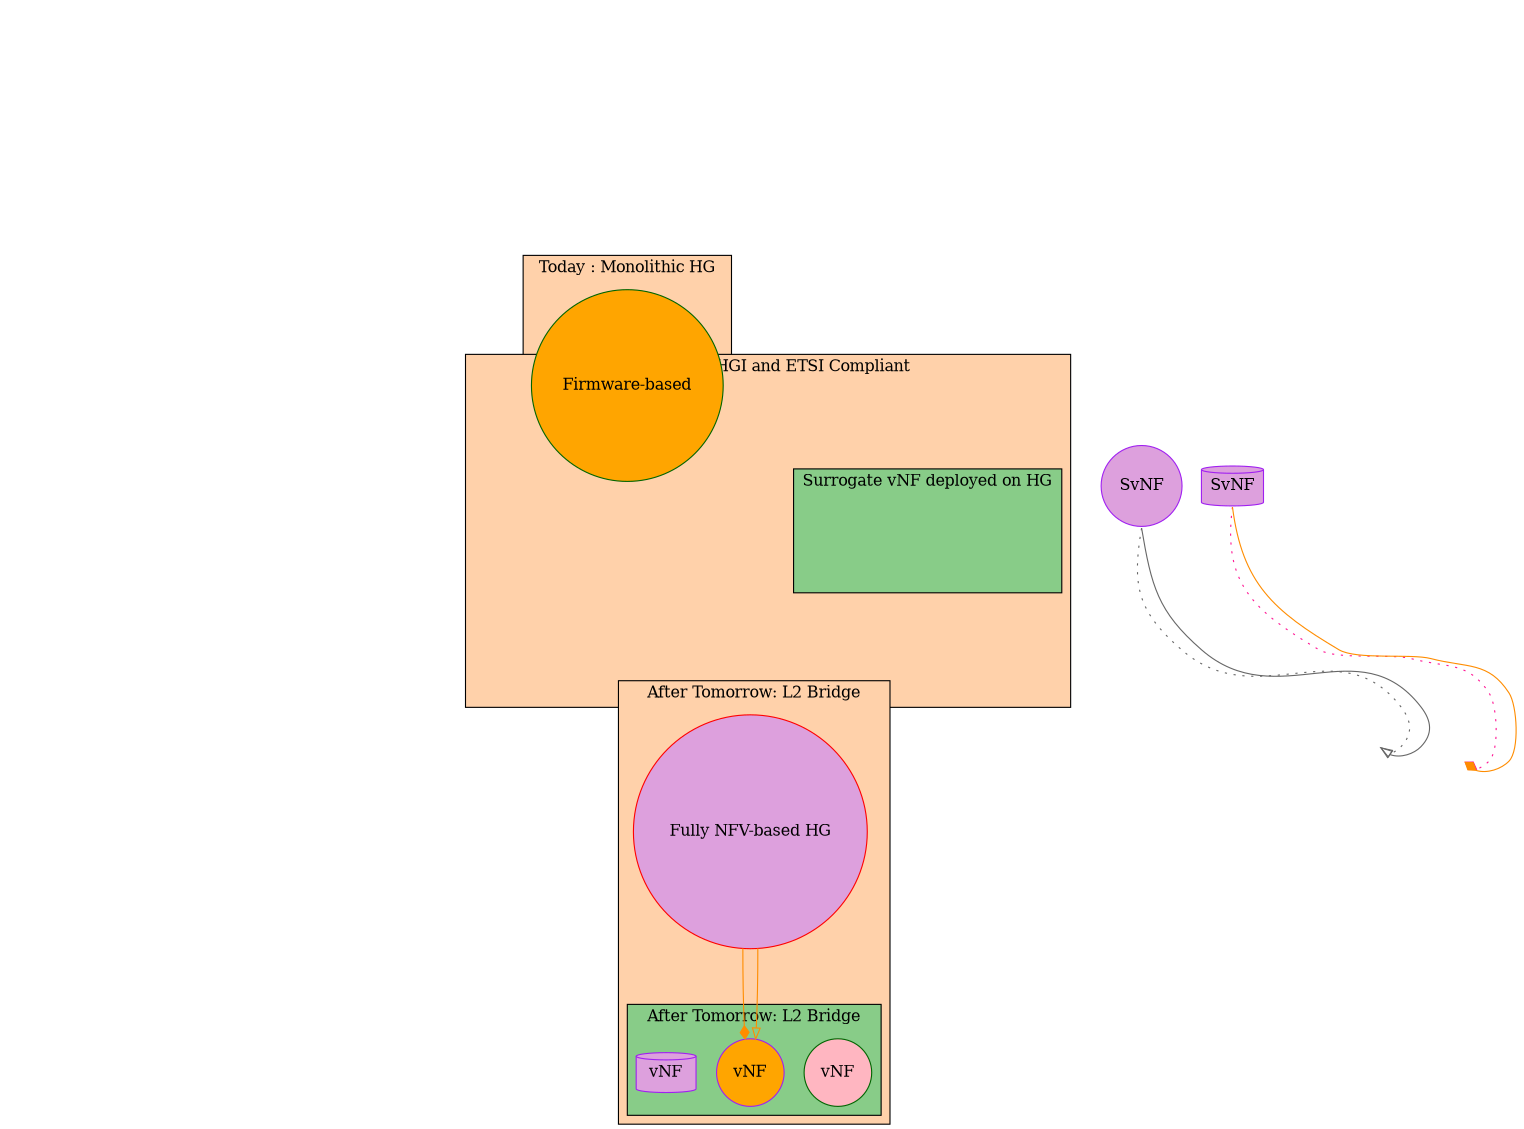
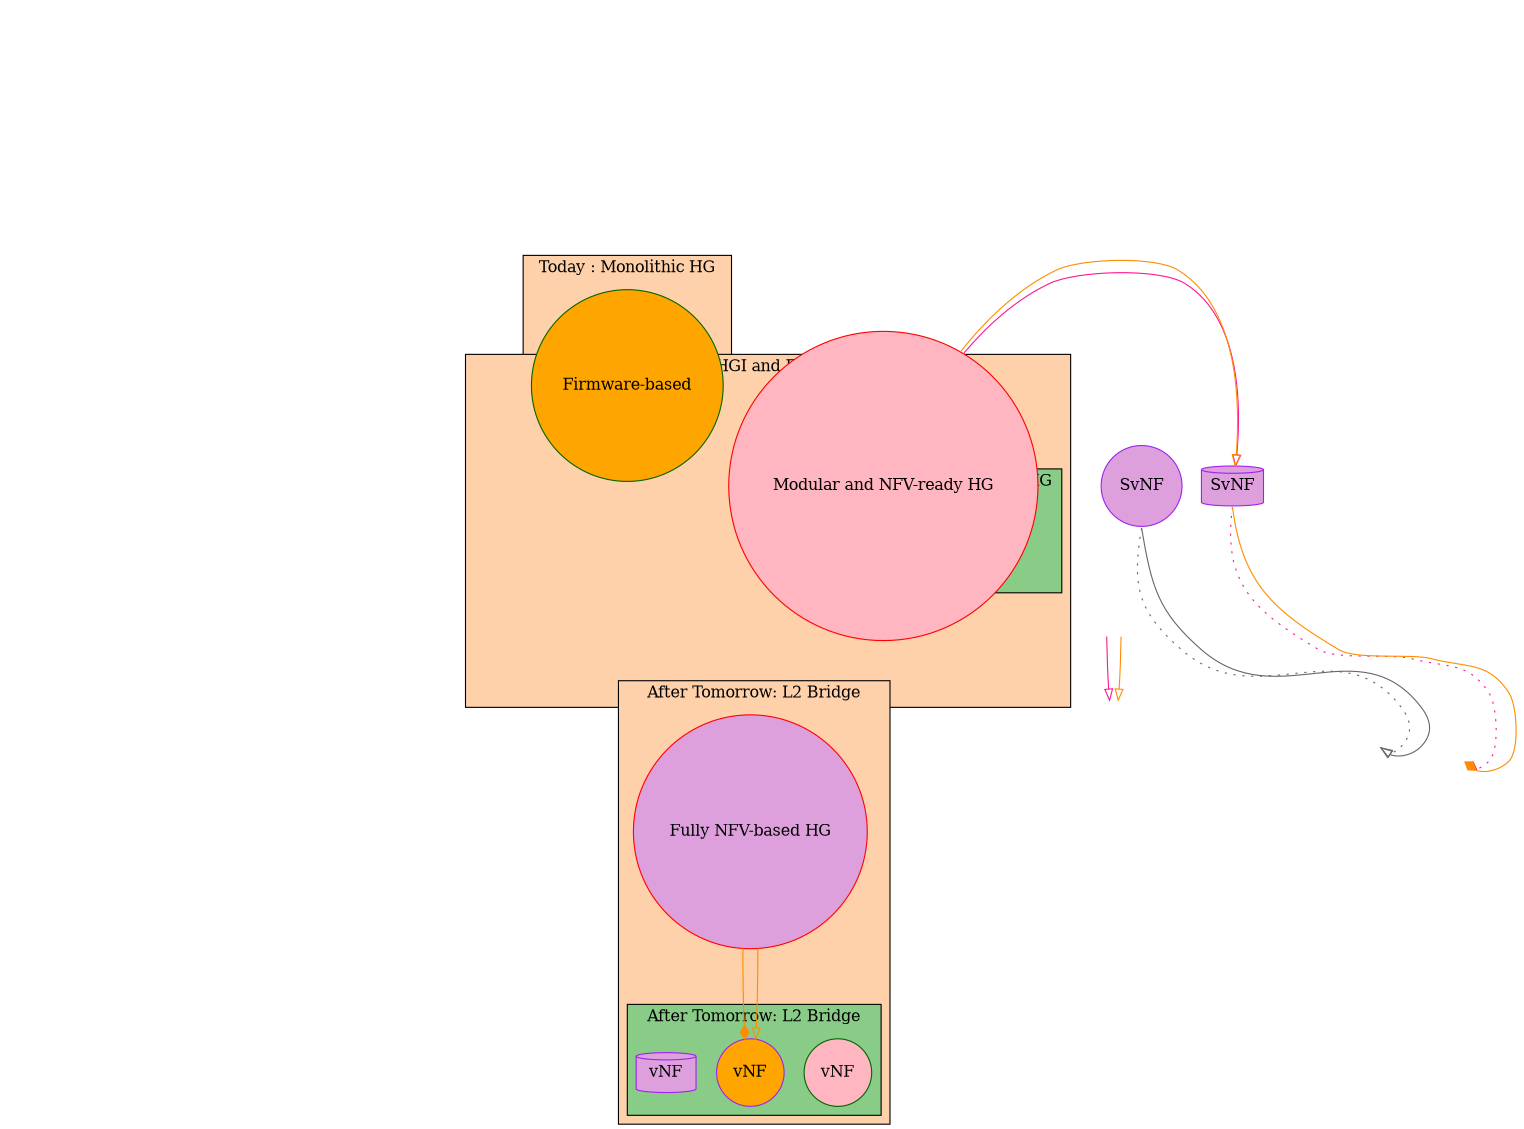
node "Modular and NFV-ready HG": added
